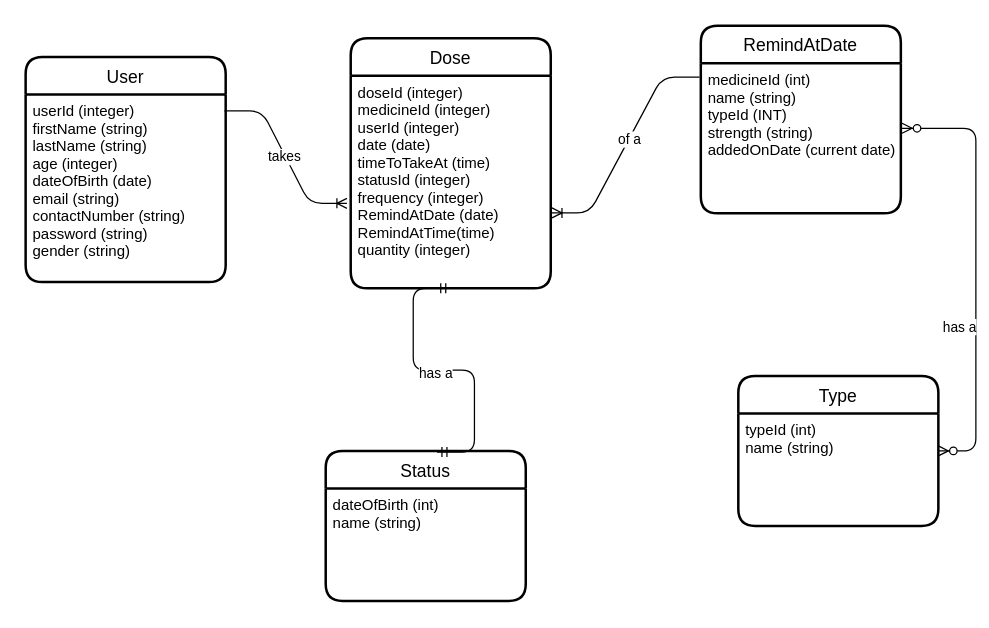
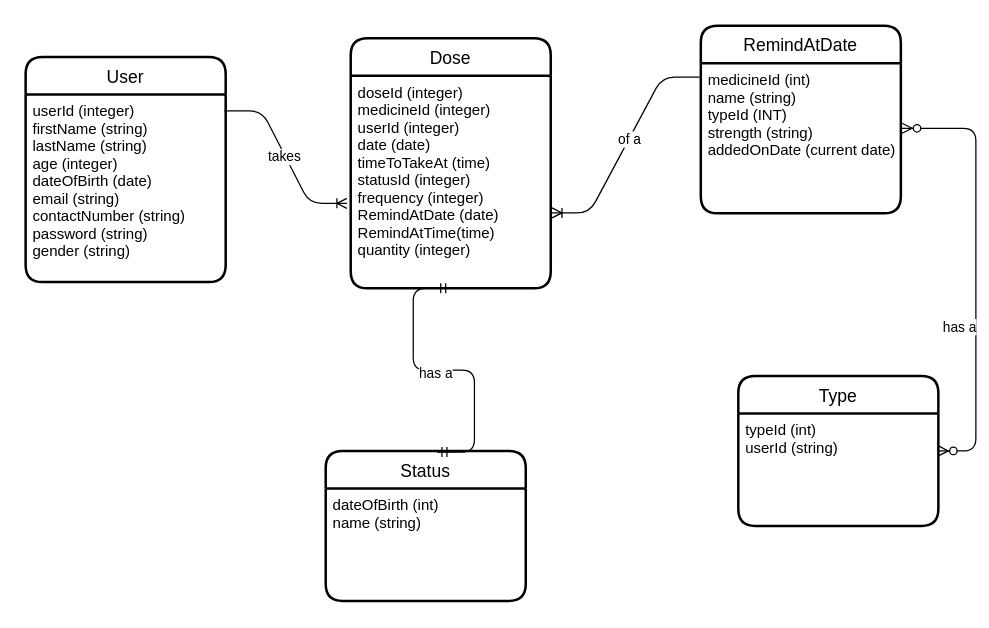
node "typeId (int) name (string)": label "typeId (int) name (string)" -> "typeId (int) userId (string)"
